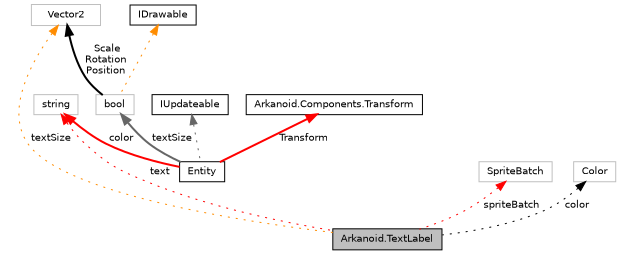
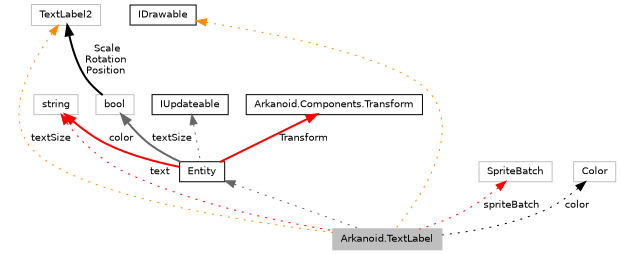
node "Vector2": label "Vector2" -> "TextLabel2"
edge "bool" -> "IDrawable": now "Arkanoid.TextLabel" -> "IDrawable"
edge "Arkanoid.TextLabel" -> "Entity": added
node "Arkanoid.TextLabel": color black -> grey75
